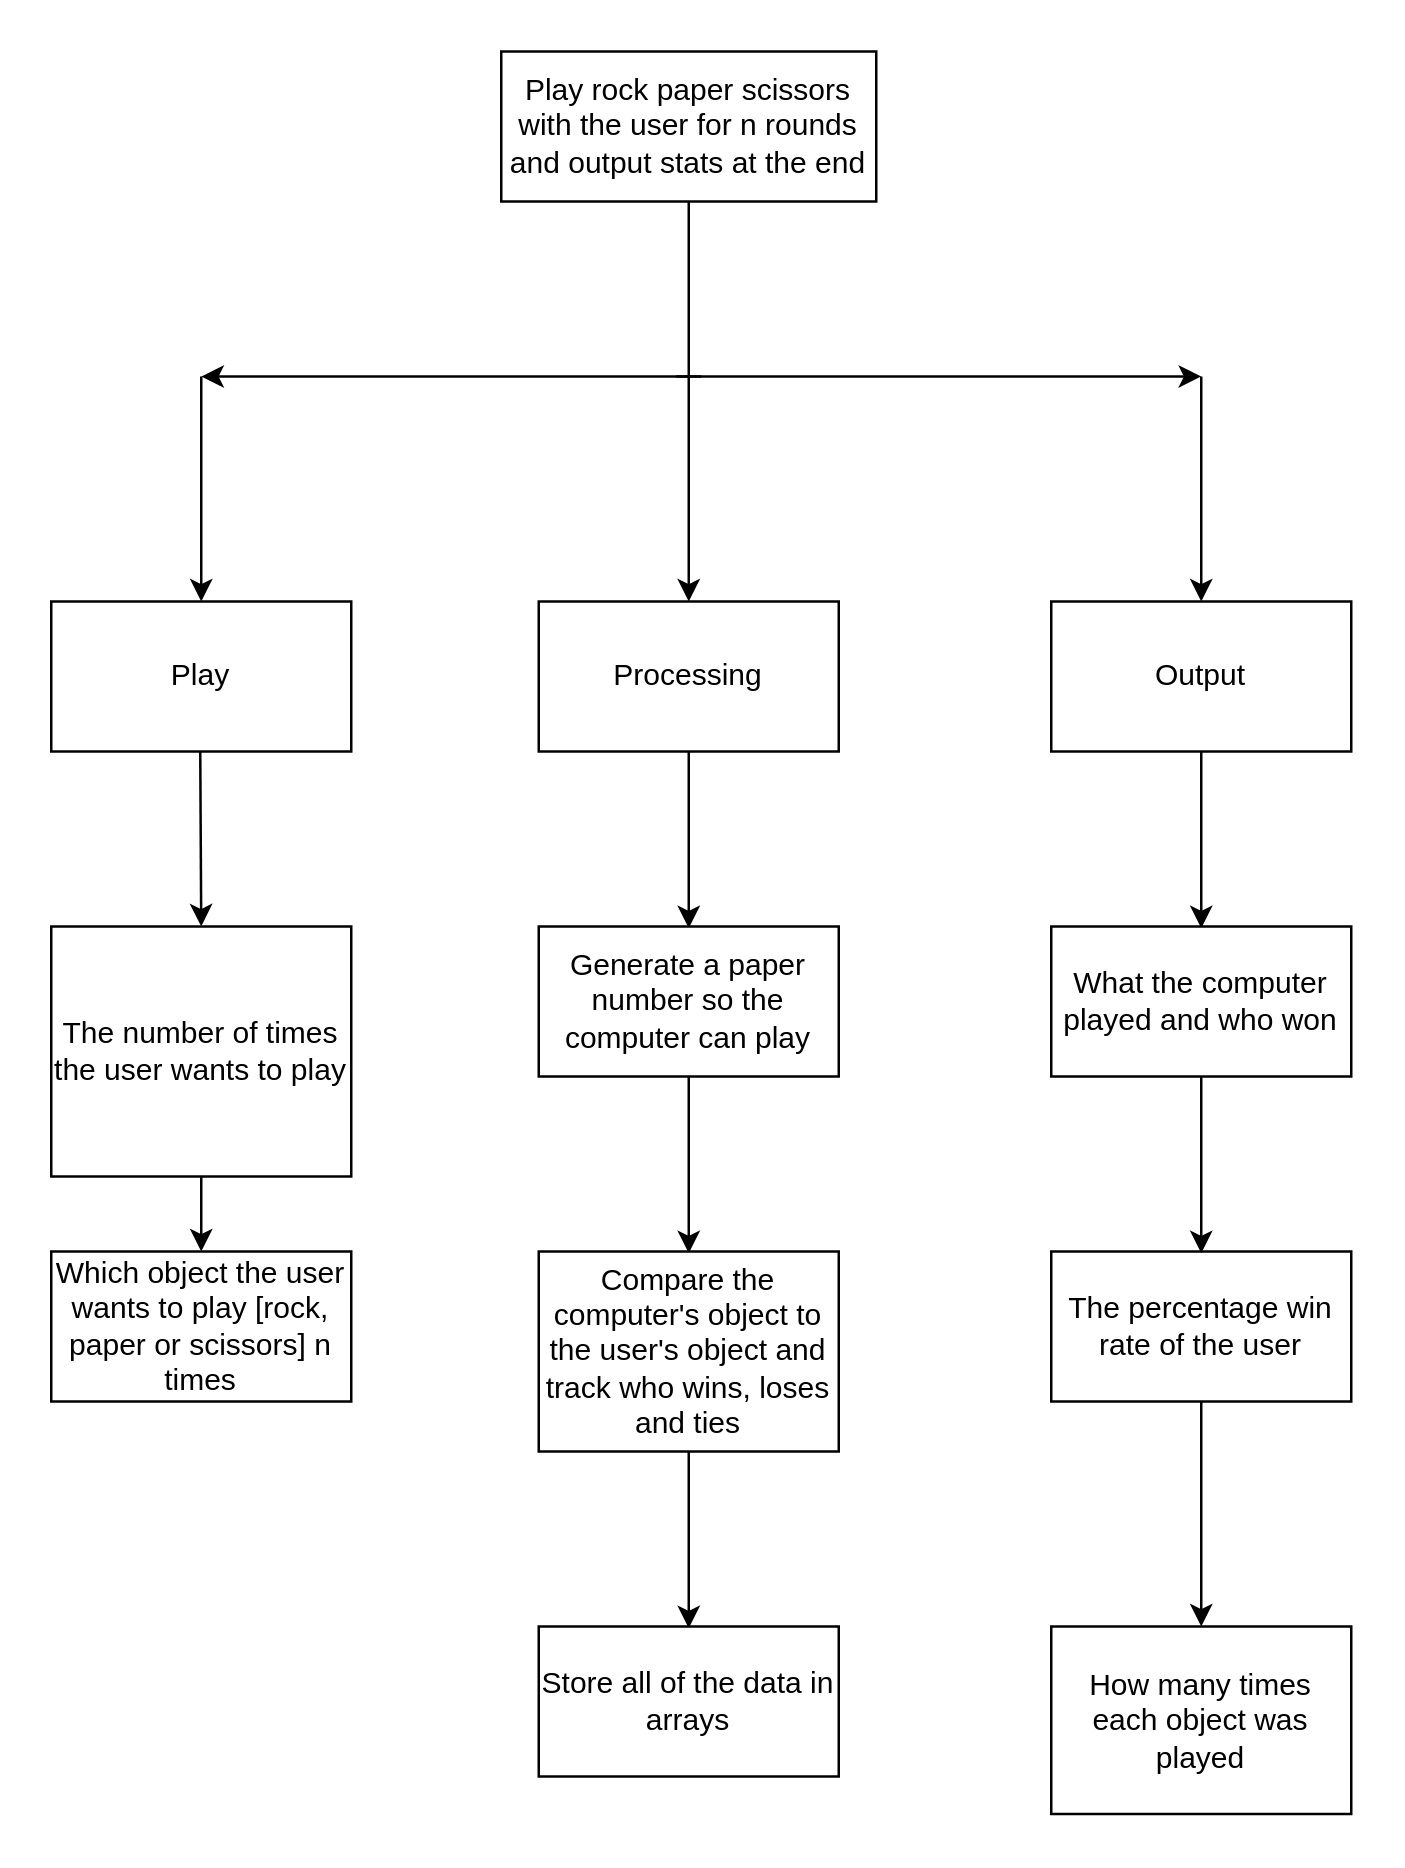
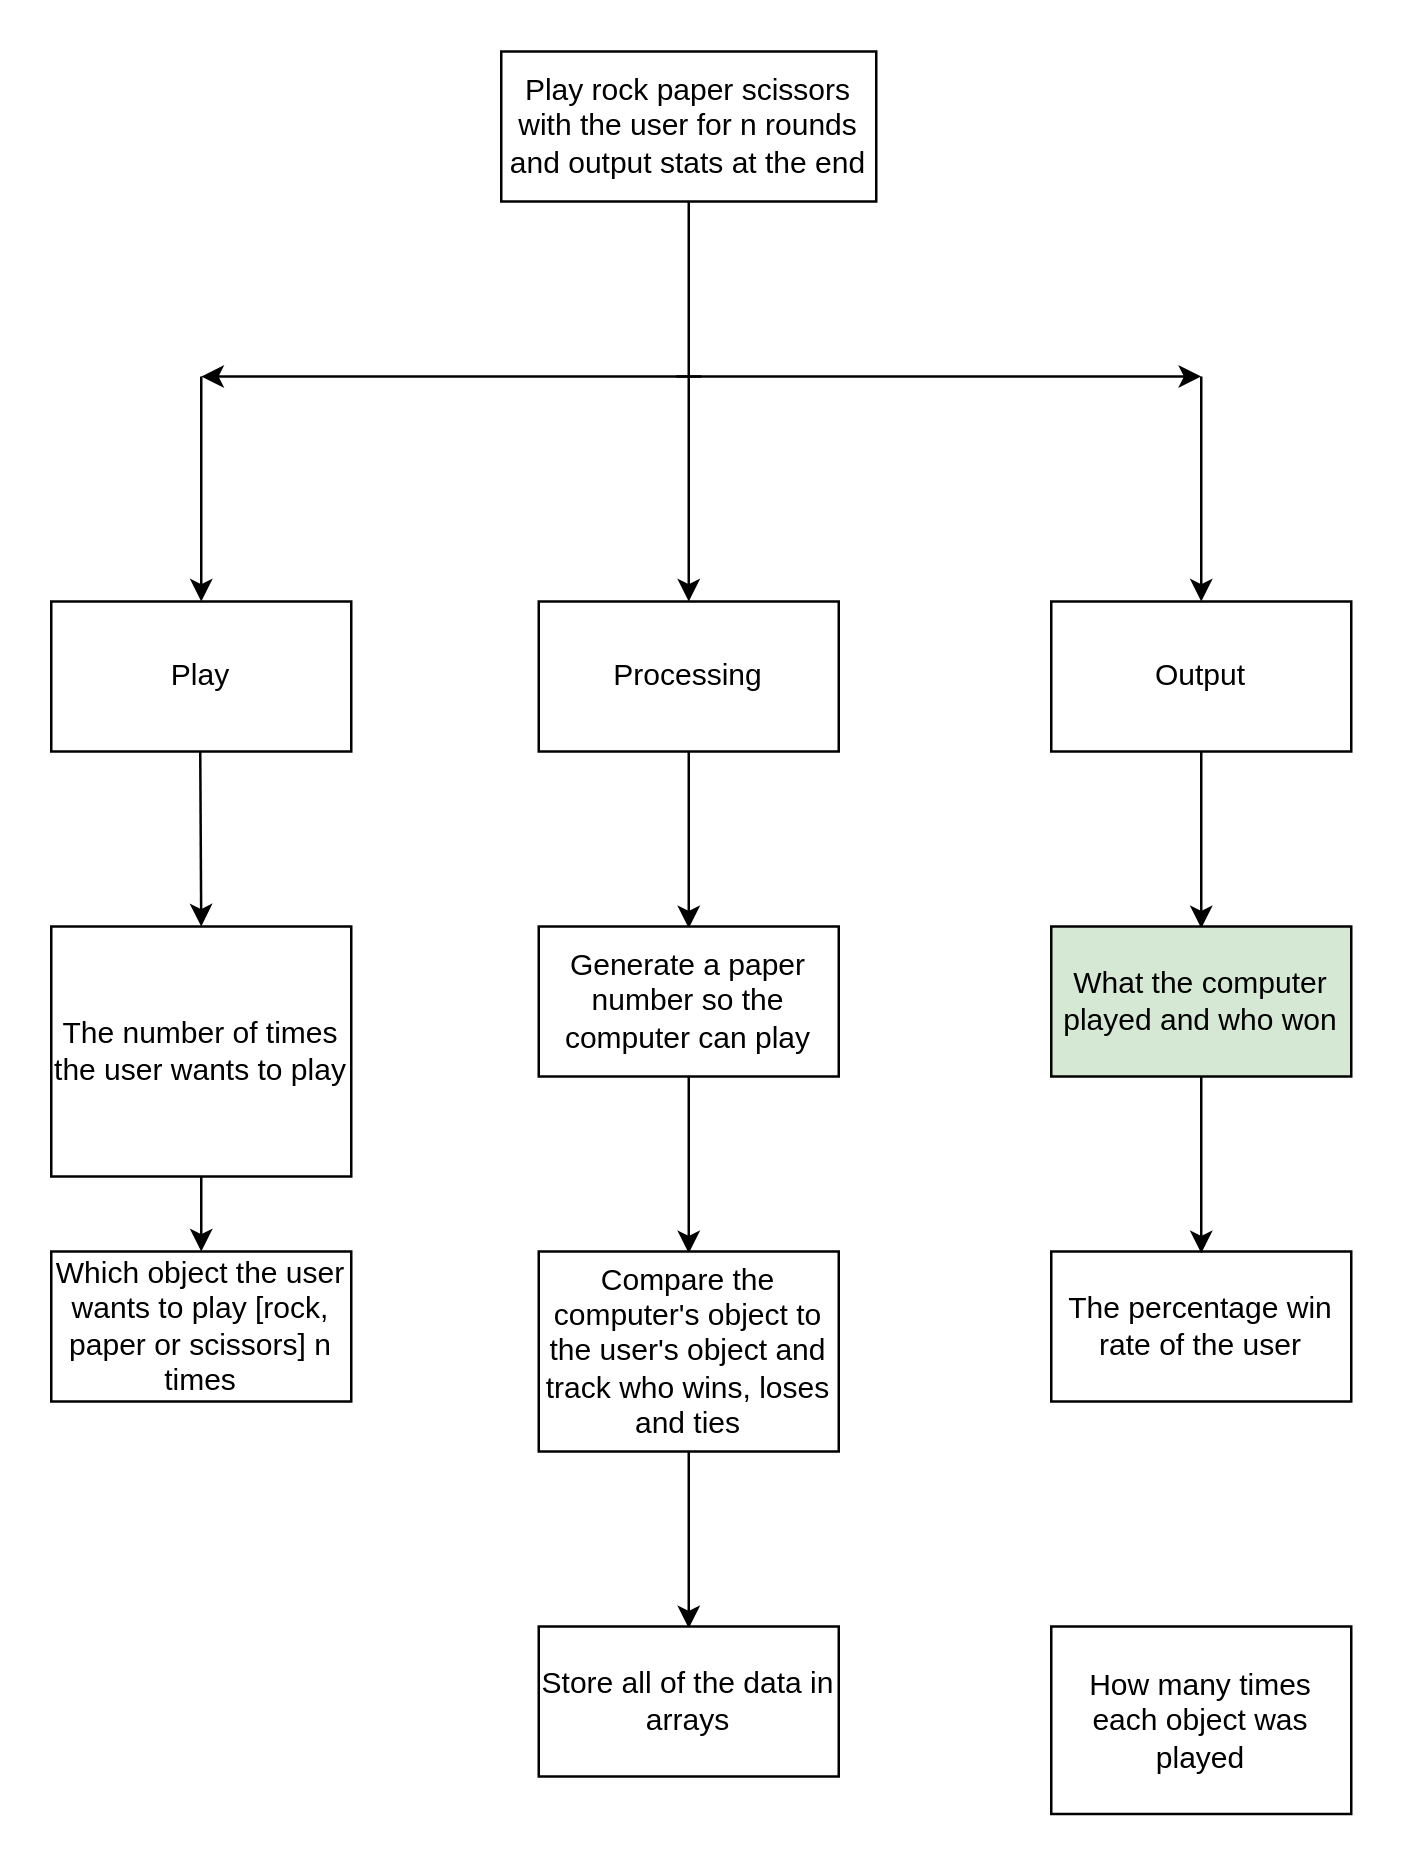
node "What the computer played and who won": fillcolor #ffffff -> #d5e8d4
edge "The percentage win rate of the user" -> "How many times each object was played": removed
